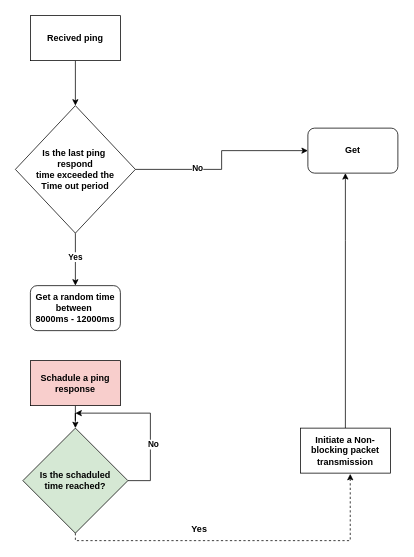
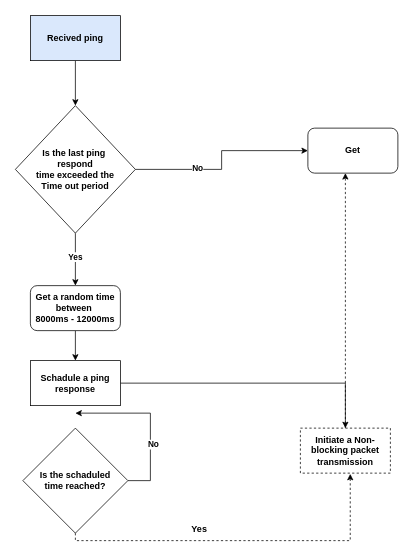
node "Recived ping": fillcolor #ffffff -> #dae8fc
edge "Initiate a Non-blocking packet transmission" -> "Get": style solid -> dashed
edge "Get a random time between 8000ms - 12000ms" -> "Schadule a ping response": added
node "Schadule a ping response": fillcolor #f8cecc -> #ffffff
edge "Schadule a ping response" -> "Is the schaduled time reached?": now "Schadule a ping response" -> "Initiate a Non-blocking packet transmission"
node "Initiate a Non-blocking packet transmission": style solid -> dashed
node "Is the schaduled time reached?": fillcolor #d5e8d4 -> #ffffff
